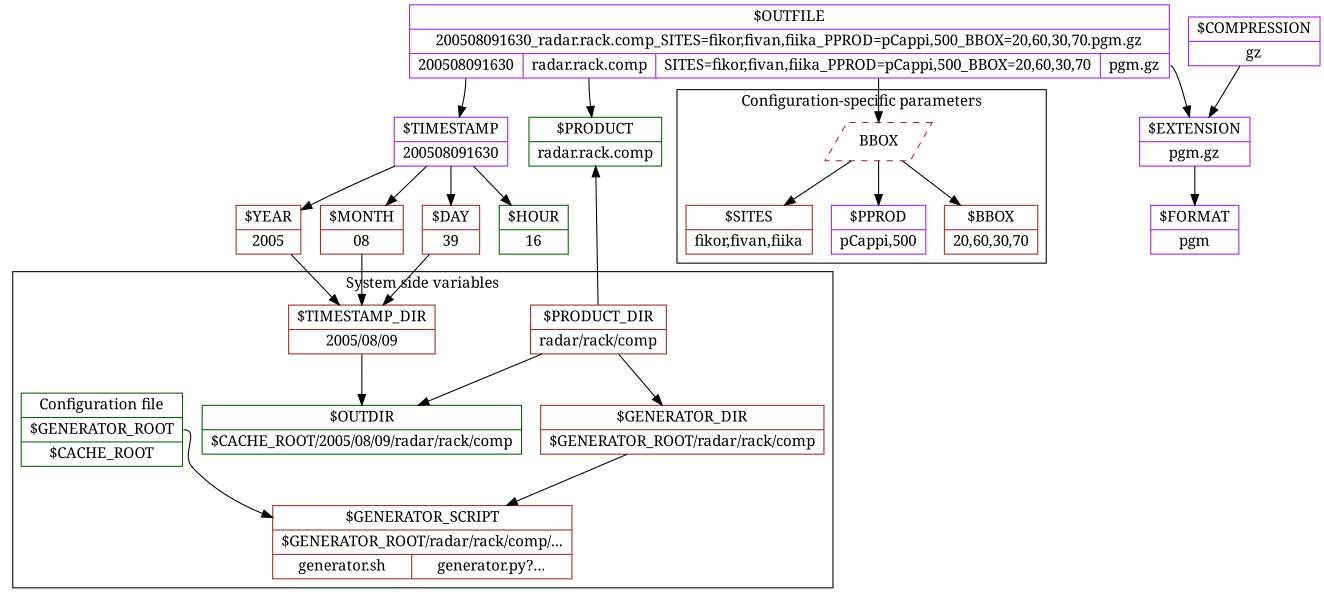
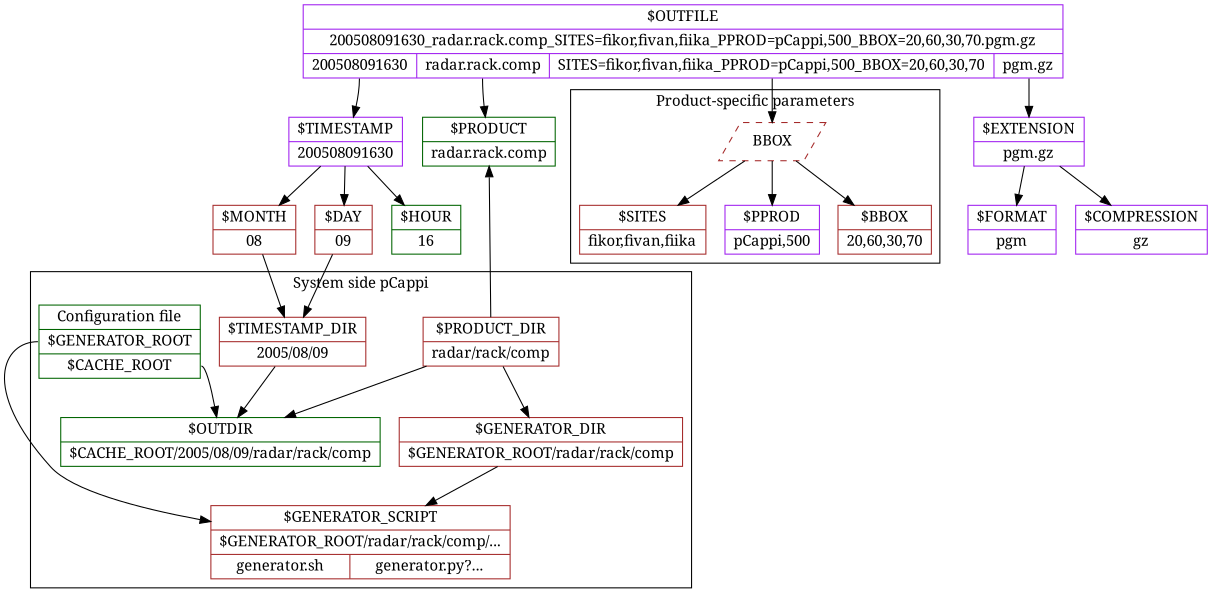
edge "$COMPRESSION" -> "$EXTENSION": reversed
cluster "Configuration-specific parameters": label "Configuration-specific parameters" -> "Product-specific parameters"
node "$YEAR": removed
node "$DAY": text "39" -> "09"
cluster "System side variables": label "System side variables" -> "System side pCappi"
edge "Configuration file" -> "$OUTDIR": added
